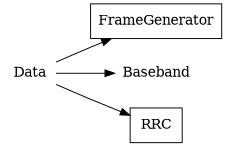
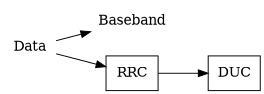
node "FrameGenerator": removed
node "DUC": added
